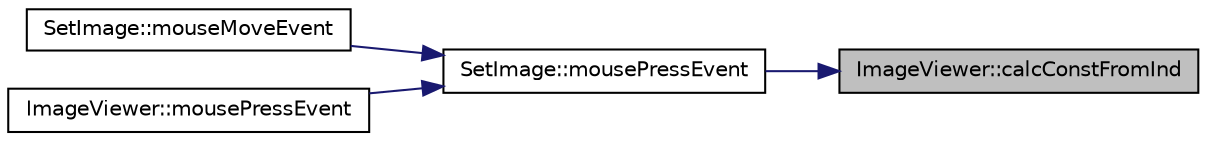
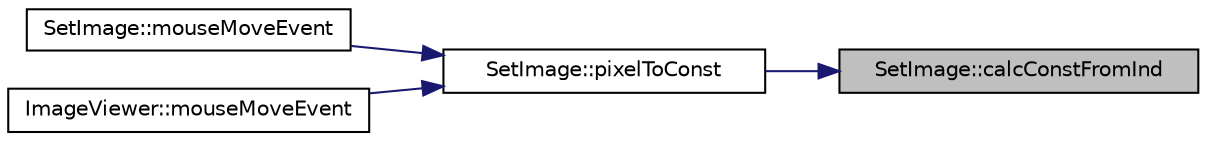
node "SetImage::mousePressEvent": label "SetImage::mousePressEvent" -> "SetImage::pixelToConst"
node "ImageViewer::calcConstFromInd": label "ImageViewer::calcConstFromInd" -> "SetImage::calcConstFromInd"
node "ImageViewer::mousePressEvent": label "ImageViewer::mousePressEvent" -> "ImageViewer::mouseMoveEvent"
